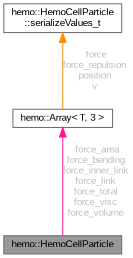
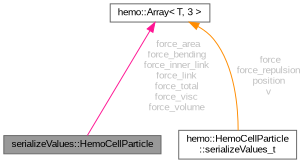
edge "hemo::Array< T, 3 >" -> "hemo::HemoCellParticle ::serializeValues_t": reversed
node "hemo::HemoCellParticle": label "hemo::HemoCellParticle" -> "serializeValues::HemoCellParticle"
